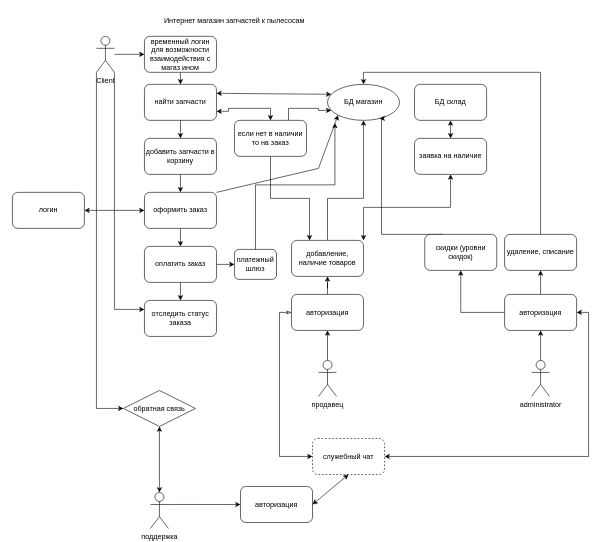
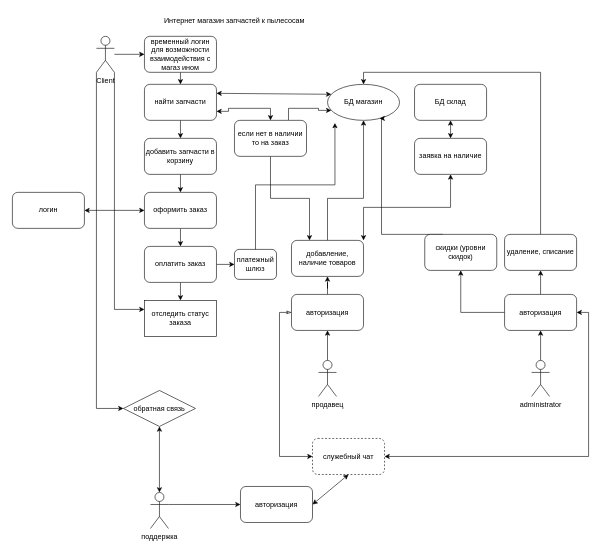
edge "оформить заказ" -> "БД магазин": removed
node "отследить статус заказа": shape rounded rectangle -> rectangle
